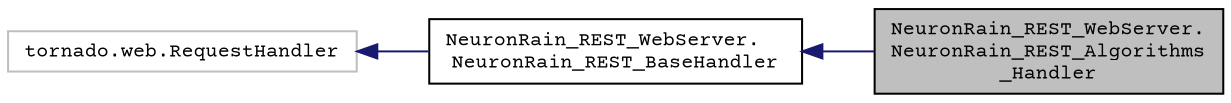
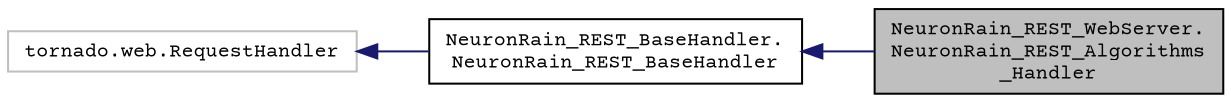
node "NeuronRain_REST_WebServer. NeuronRain_REST_BaseHandler": label "NeuronRain_REST_WebServer. NeuronRain_REST_BaseHandler" -> "NeuronRain_REST_BaseHandler. NeuronRain_REST_BaseHandler"
